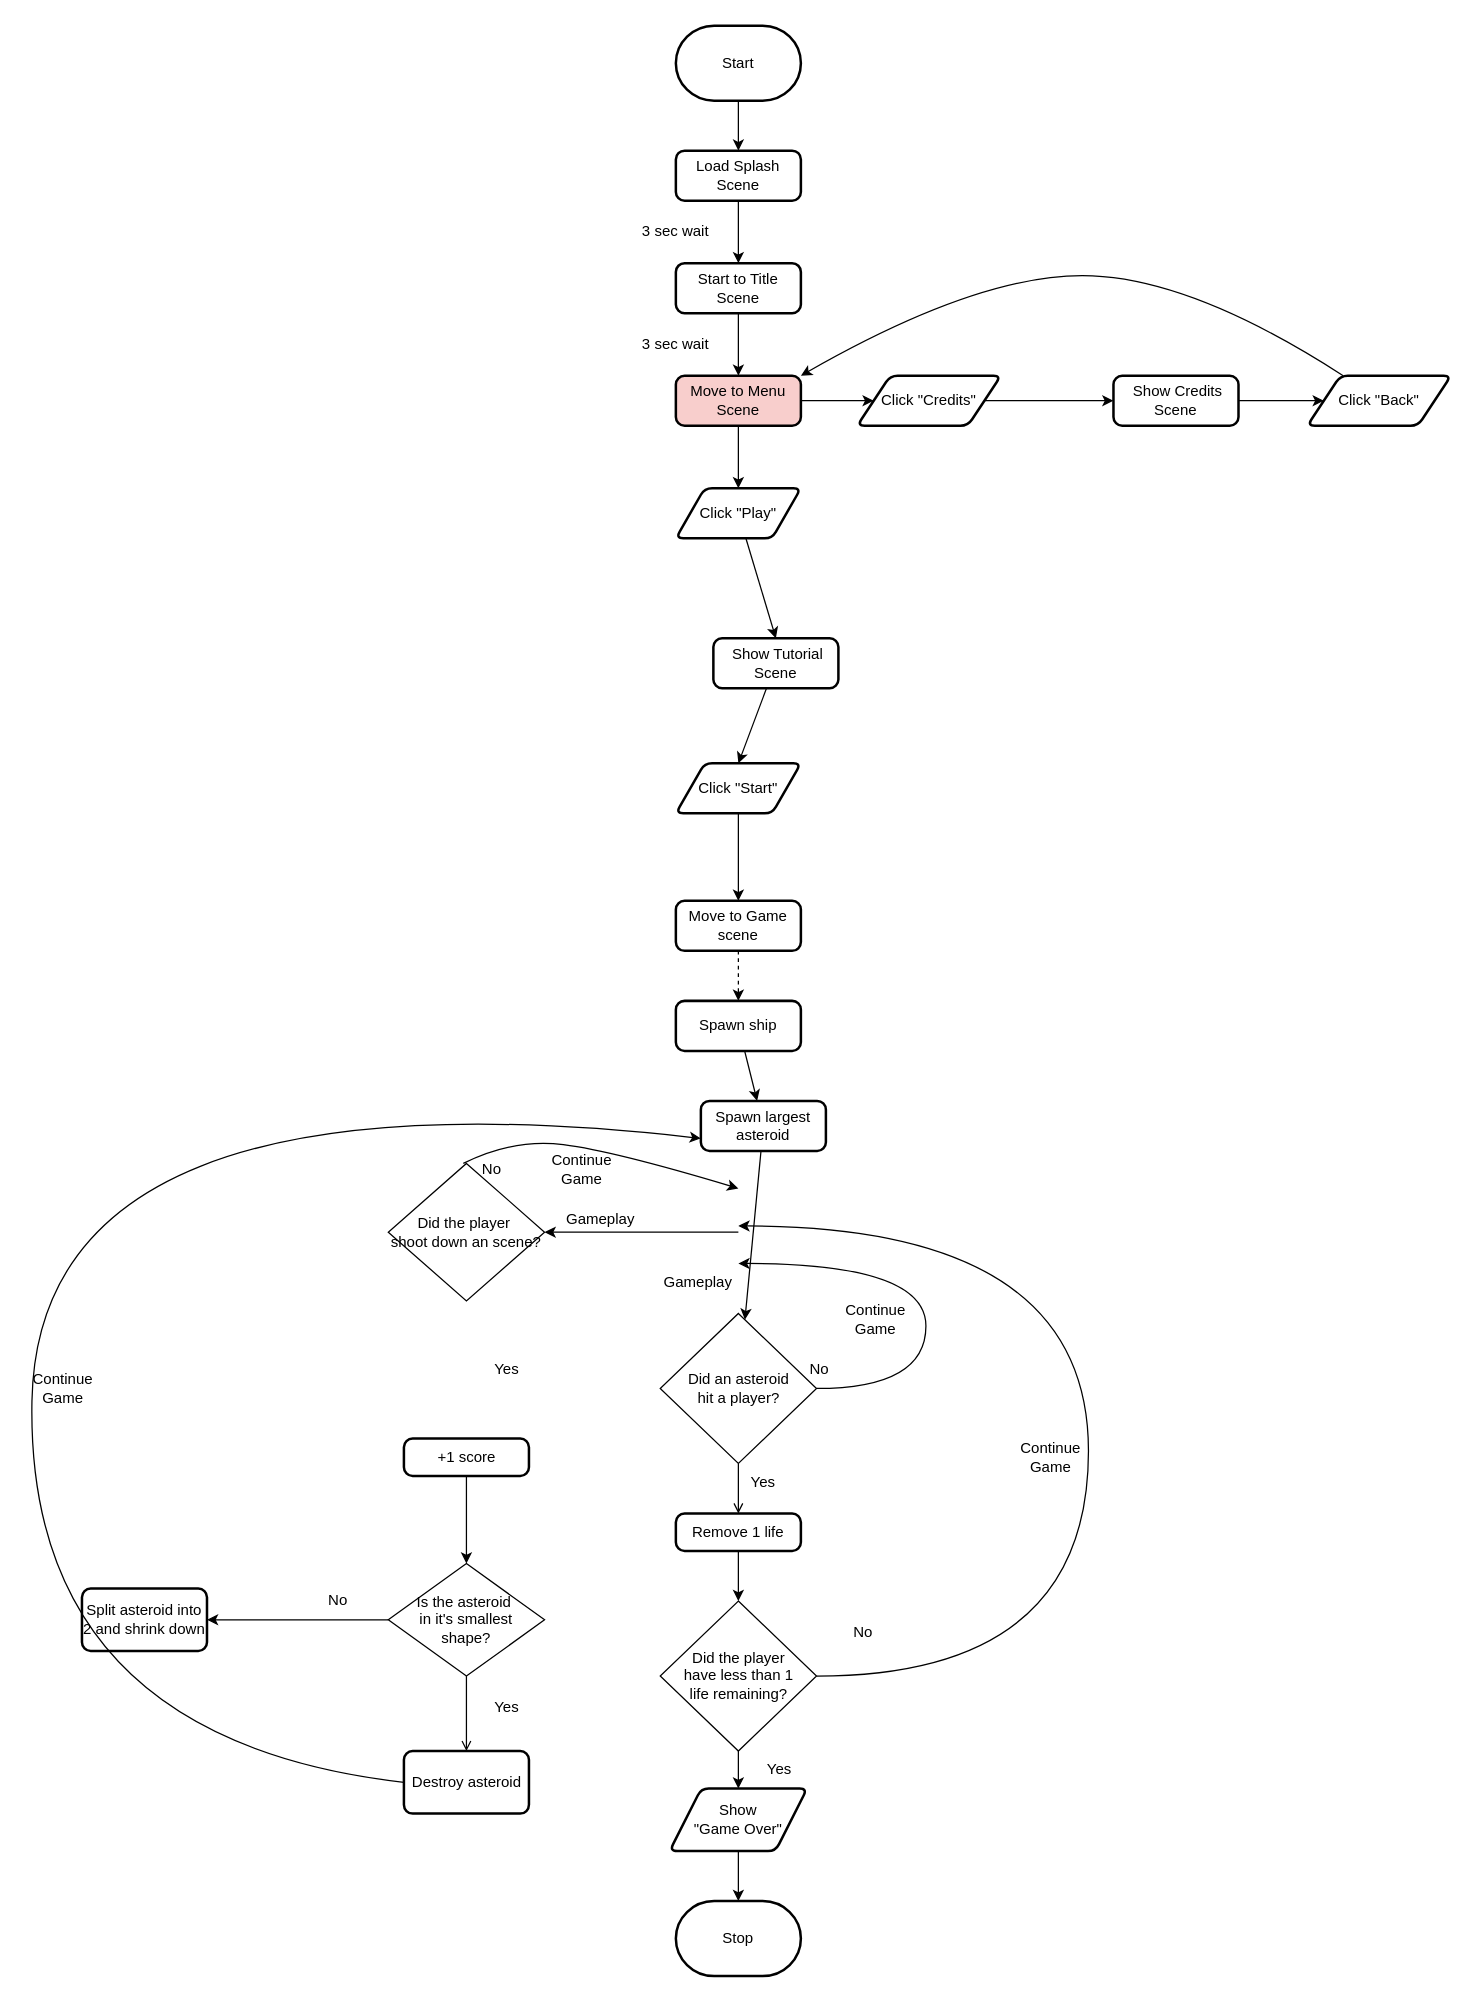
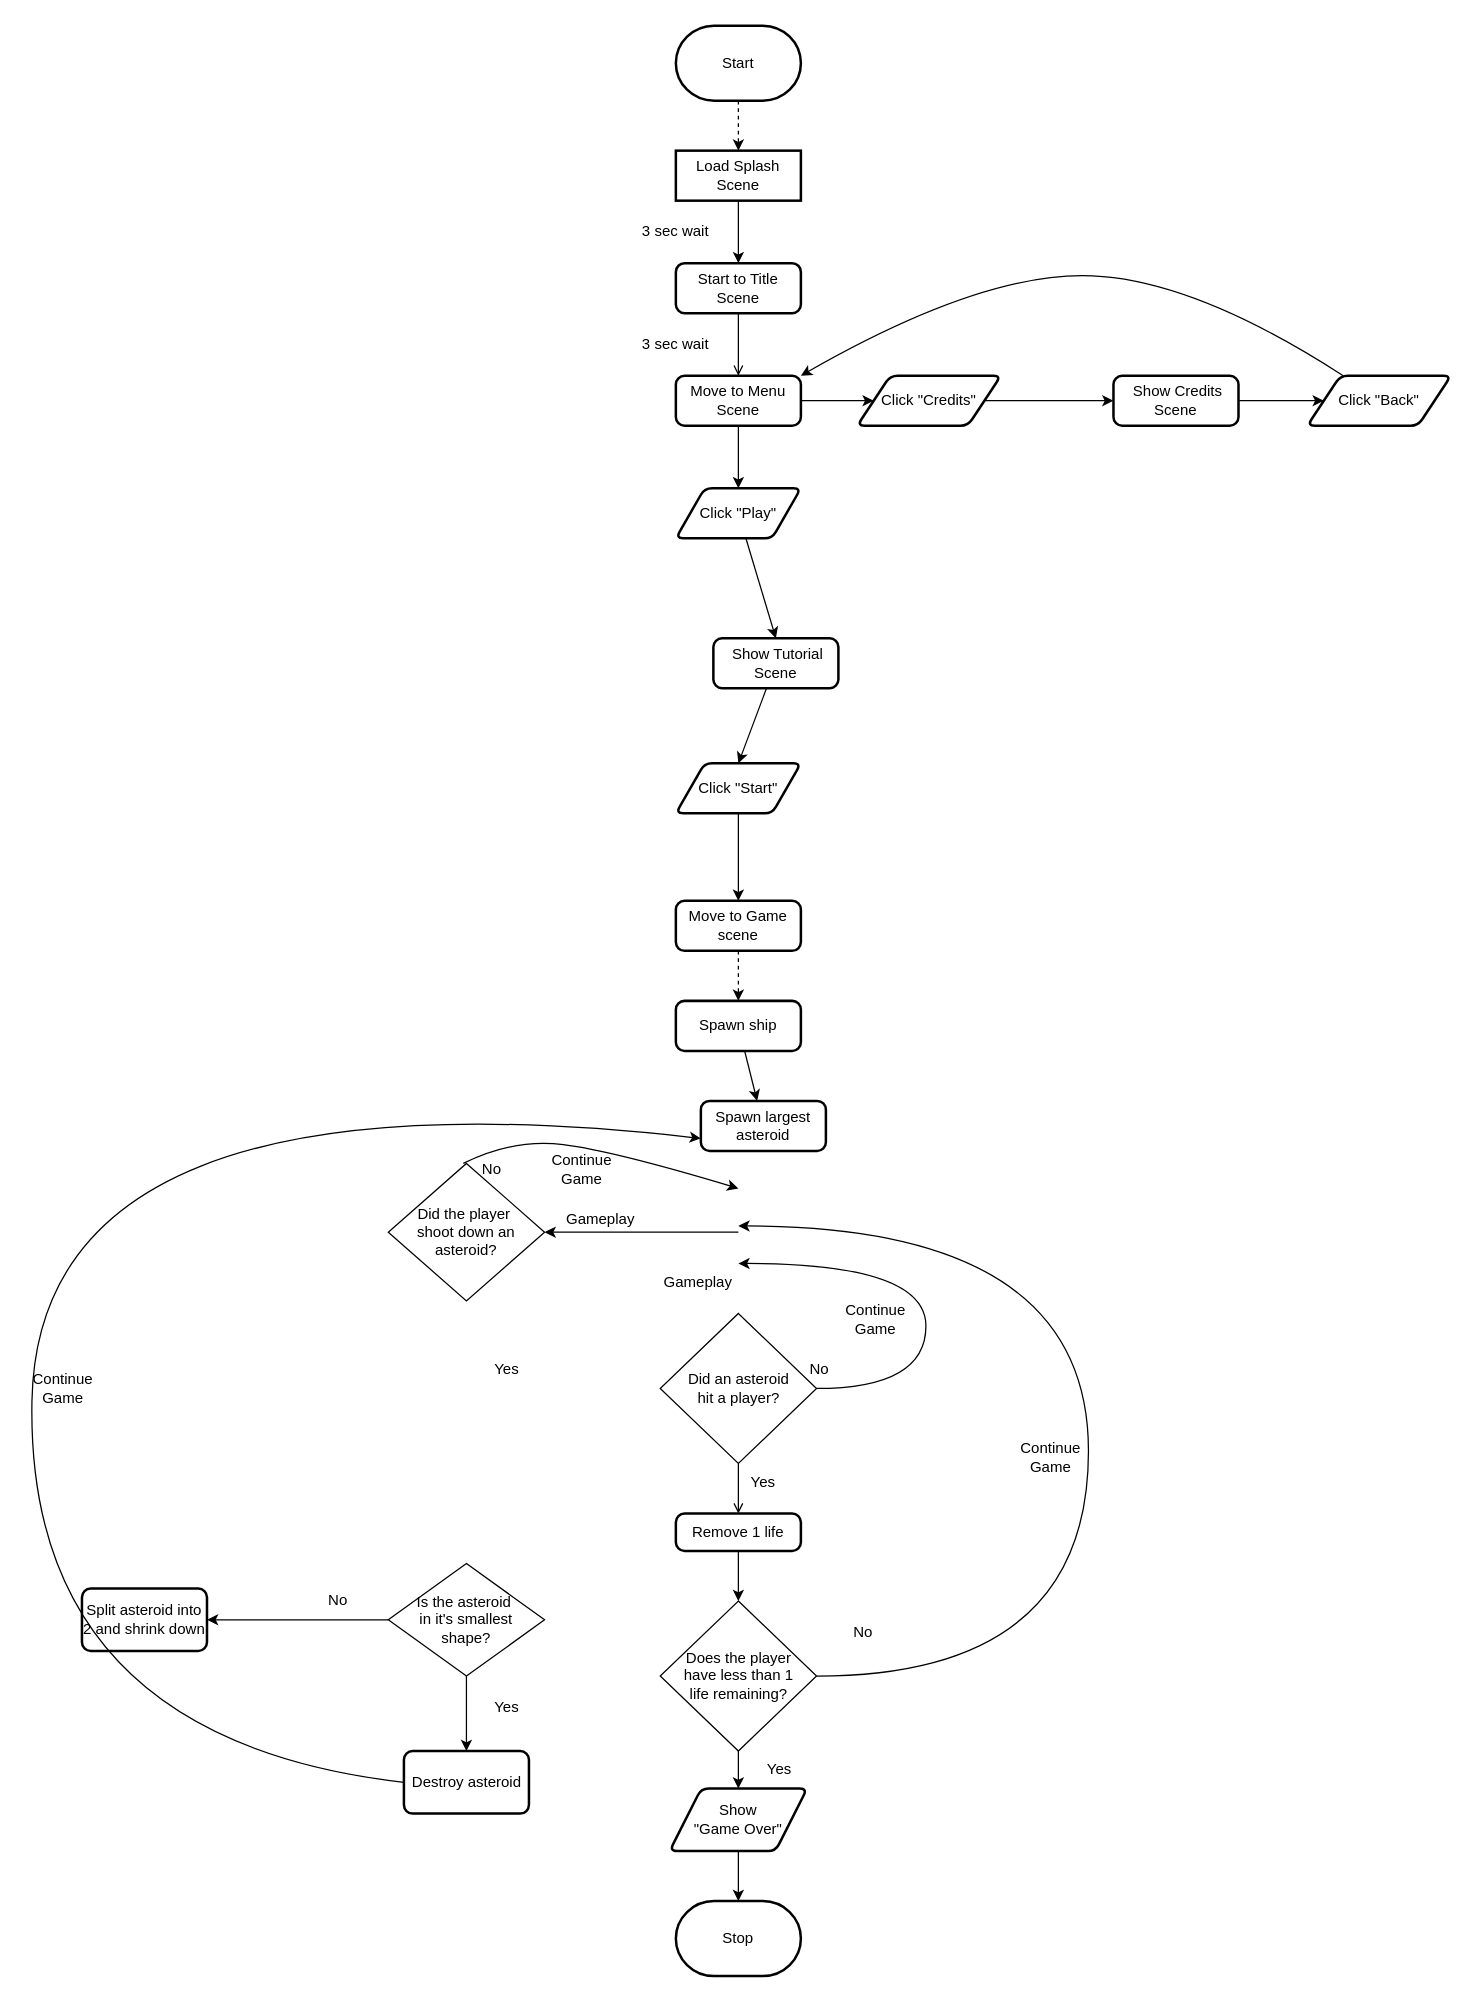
edge "Start" -> "Load Splash Scene": style solid -> dashed
node "Load Splash Scene": shape rounded rectangle -> rectangle
edge "Start to Title Scene" -> "Move to Menu Scene": arrowhead classic -> open
node "Move to Menu Scene": fillcolor #f8cecc -> #ffffff
edge "Spawn largest asteroid" -> "Did an asteroid hit a player?": removed
node "Did the player shoot down an scene?": label "Did the player shoot down an scene?" -> "Did the player shoot down an asteroid?"
node "+1 score": removed
edge "+1 score" -> "Is the asteroid in it's smallest shape?": removed
node "Did the player have less than 1 life remaining?": label "Did the player have less than 1 life remaining?" -> "Does the player have less than 1 life remaining?"
edge "Is the asteroid in it's smallest shape?" -> "Destroy asteroid": arrowhead open -> classic
